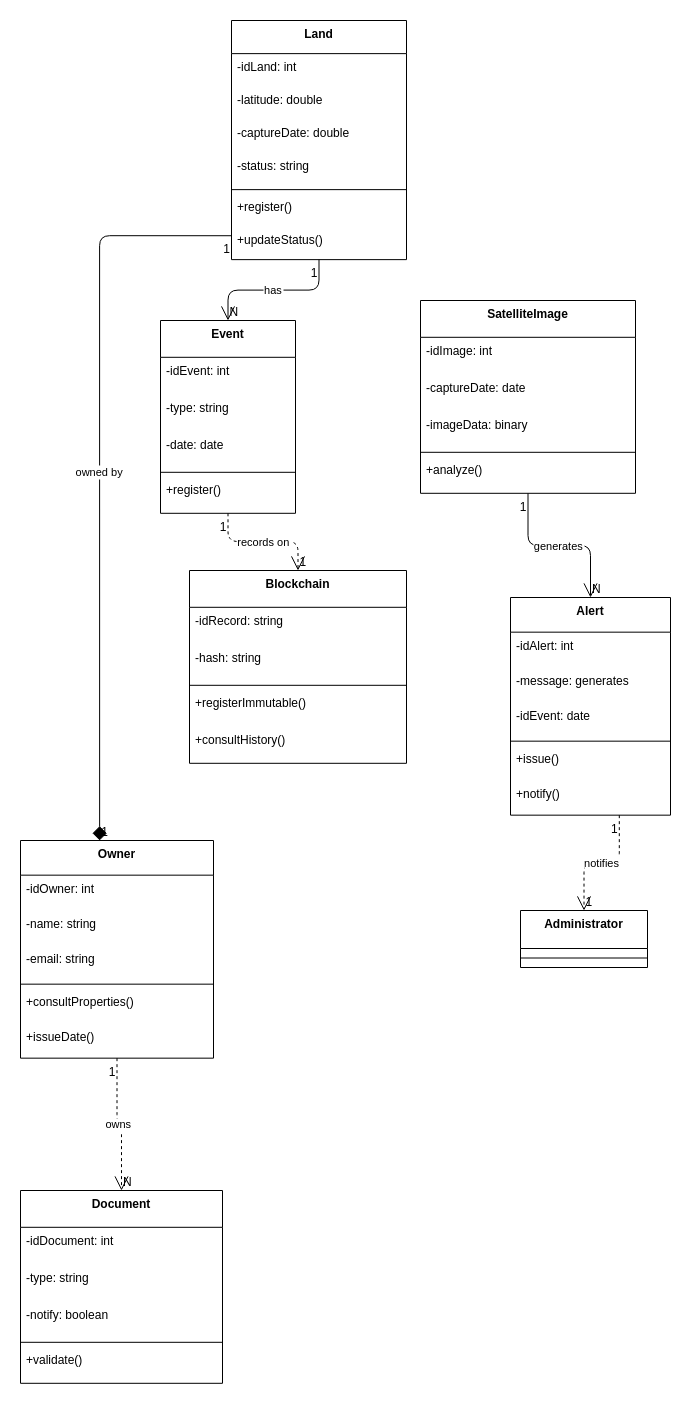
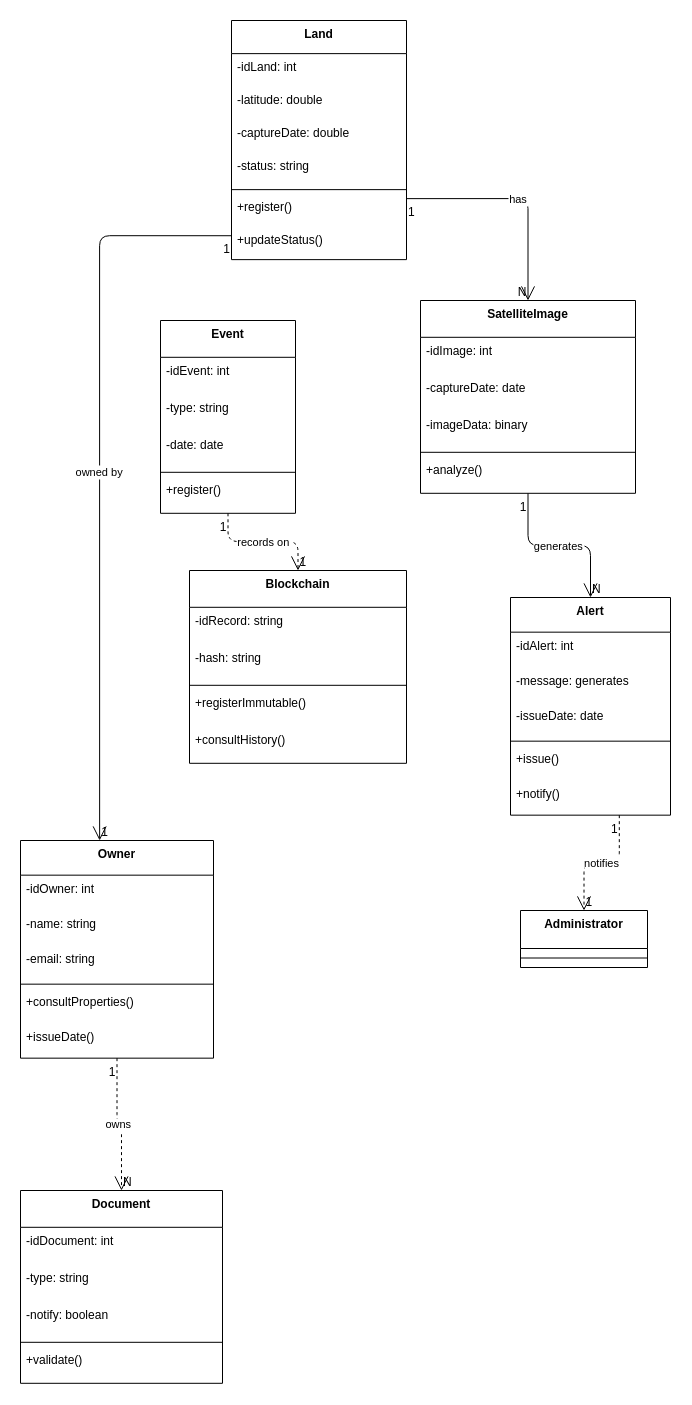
edge "Land" -> "SatelliteImage": added, labels "1", "has", "N"
edge "Land" -> "Event": removed, labels "1", "has", "N"
node "-idEvent: date": label "-idEvent: date" -> "-issueDate: date"
edge "Land" -> "Owner": arrowhead diamond -> open
